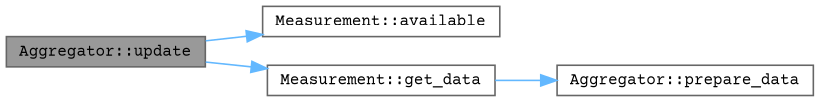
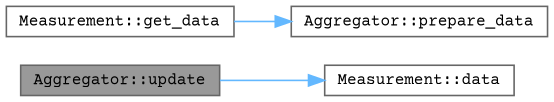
node "Measurement::available": label "Measurement::available" -> "Measurement::data"
edge "Aggregator::update" -> "Measurement::get_data": removed
